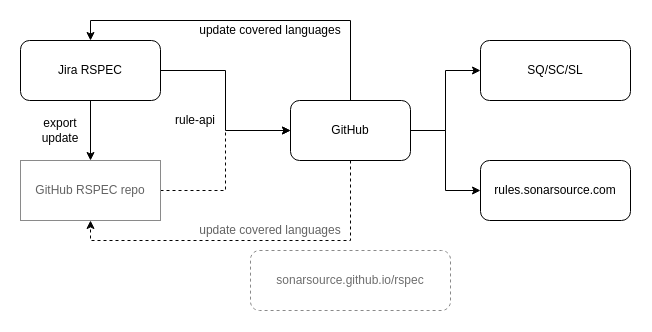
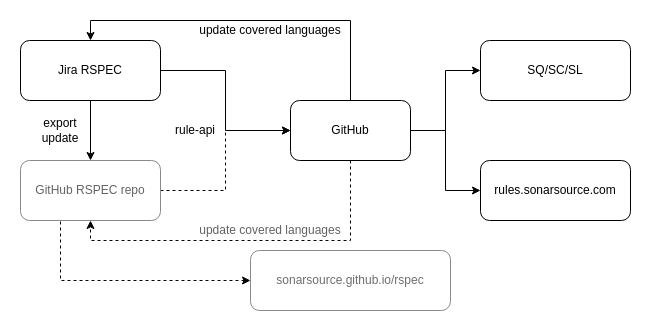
node "rule-api": moved (196, 121) -> (196, 131)
node "GitHub RSPEC repo": shape rectangle -> rounded rectangle
edge "GitHub RSPEC repo" -> "sonarsource.github.io/rspec": added
node "sonarsource.github.io/rspec": style dashed -> solid
